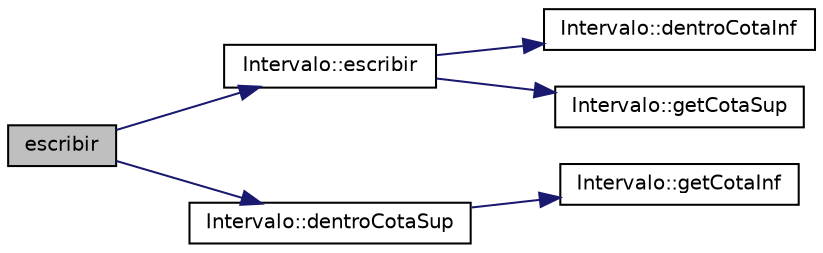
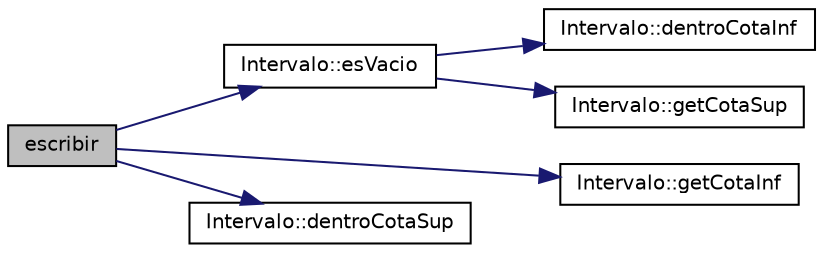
node "Intervalo::escribir": label "Intervalo::escribir" -> "Intervalo::esVacio"
edge "Intervalo::dentroCotaSup" -> "Intervalo::getCotaInf": now "escribir" -> "Intervalo::getCotaInf"
